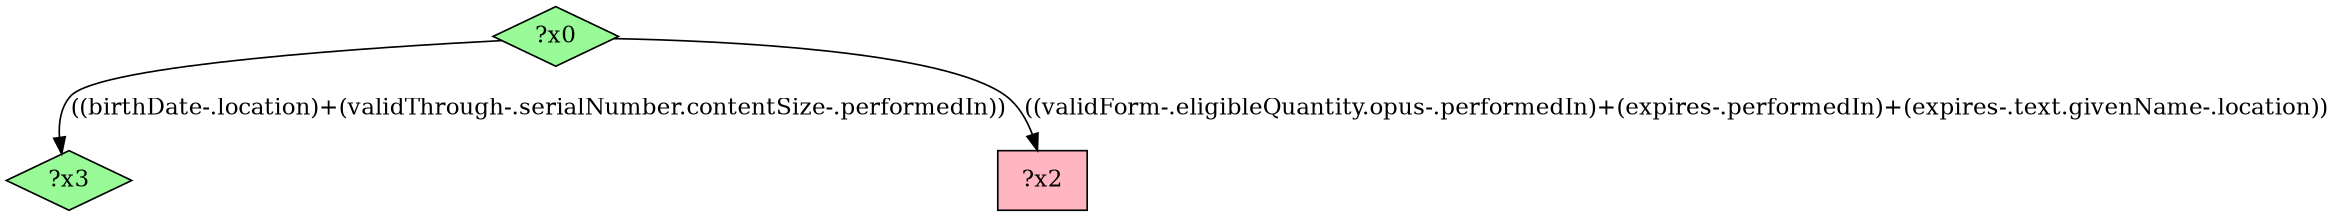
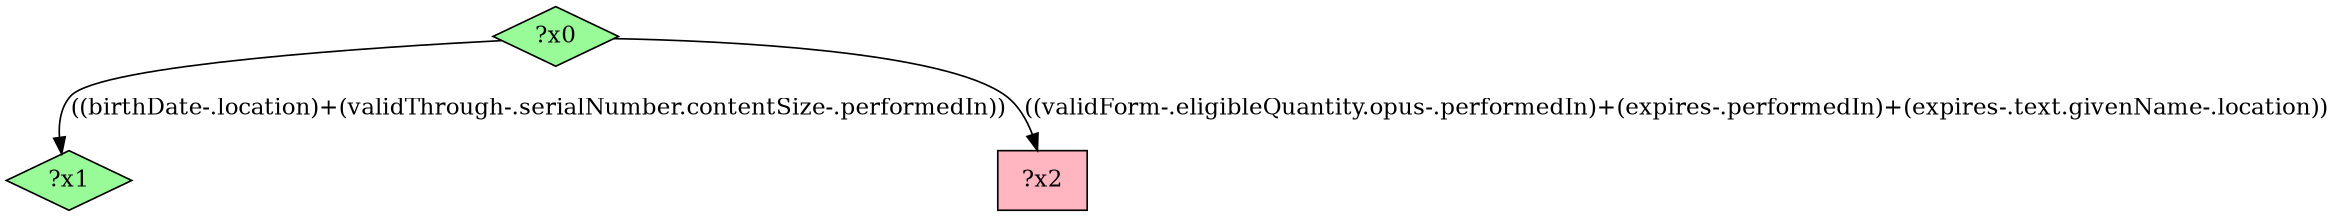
node "?x3": label "?x3" -> "?x1"
